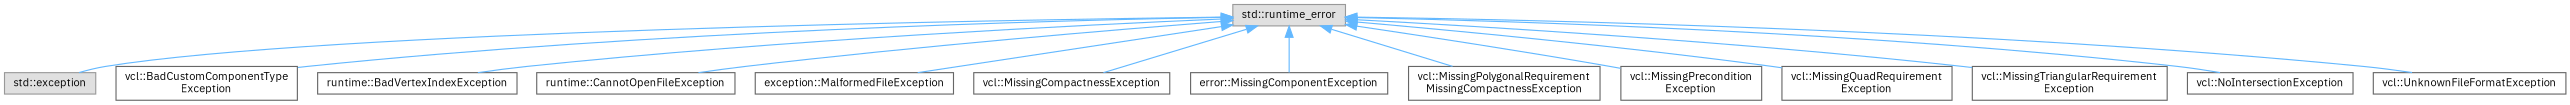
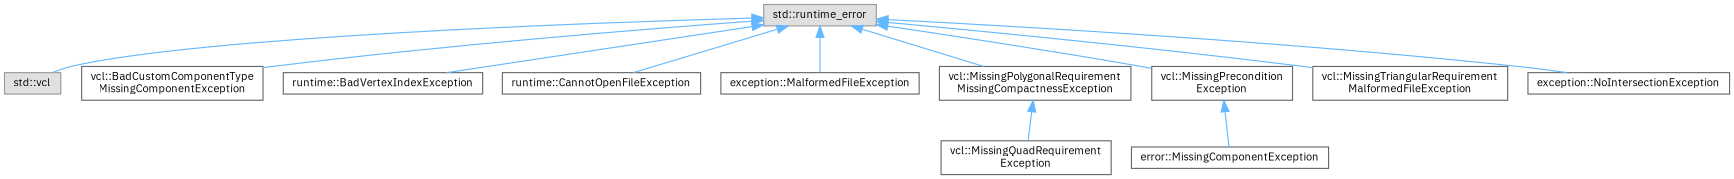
edge "vcl::MissingQuadRequirement Exception" -> "std::runtime_error": now "vcl::MissingQuadRequirement Exception" -> "vcl::MissingPolygonalRequirement MissingCompactnessException"
edge "error::MissingComponentException" -> "std::runtime_error": now "error::MissingComponentException" -> "vcl::MissingPrecondition Exception"
node "std::exception": label "std::exception" -> "std::vcl"
node "vcl::BadCustomComponentType Exception": label "vcl::BadCustomComponentType Exception" -> "vcl::BadCustomComponentType MissingComponentException"
node "vcl::MissingCompactnessException": removed
node "vcl::MissingTriangularRequirement Exception": label "vcl::MissingTriangularRequirement Exception" -> "vcl::MissingTriangularRequirement MalformedFileException"
node "vcl::NoIntersectionException": label "vcl::NoIntersectionException" -> "exception::NoIntersectionException"
node "vcl::UnknownFileFormatException": removed
